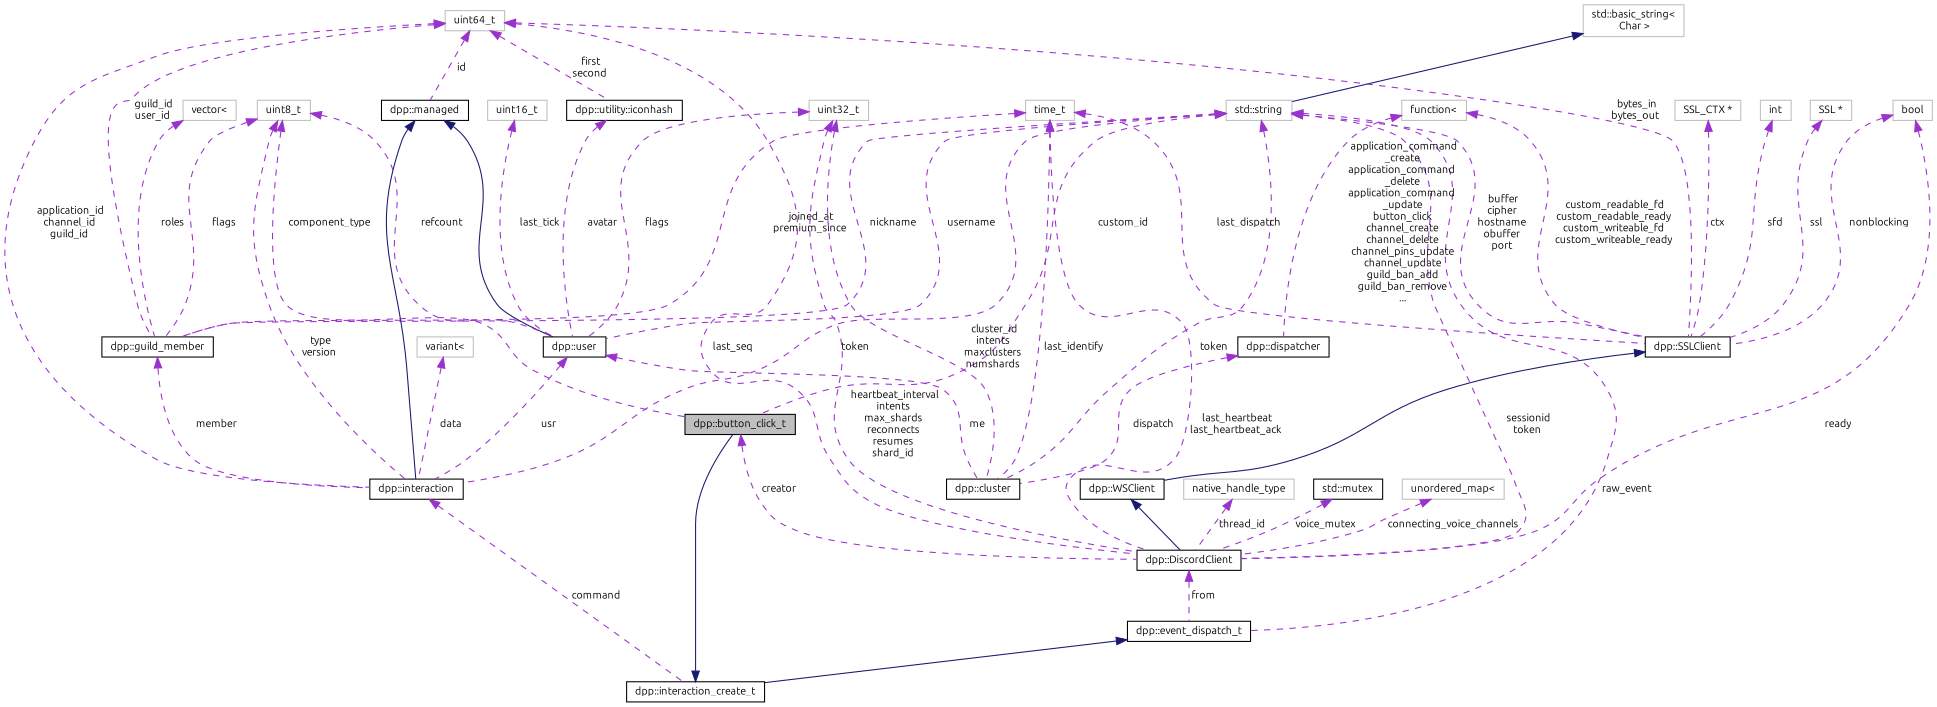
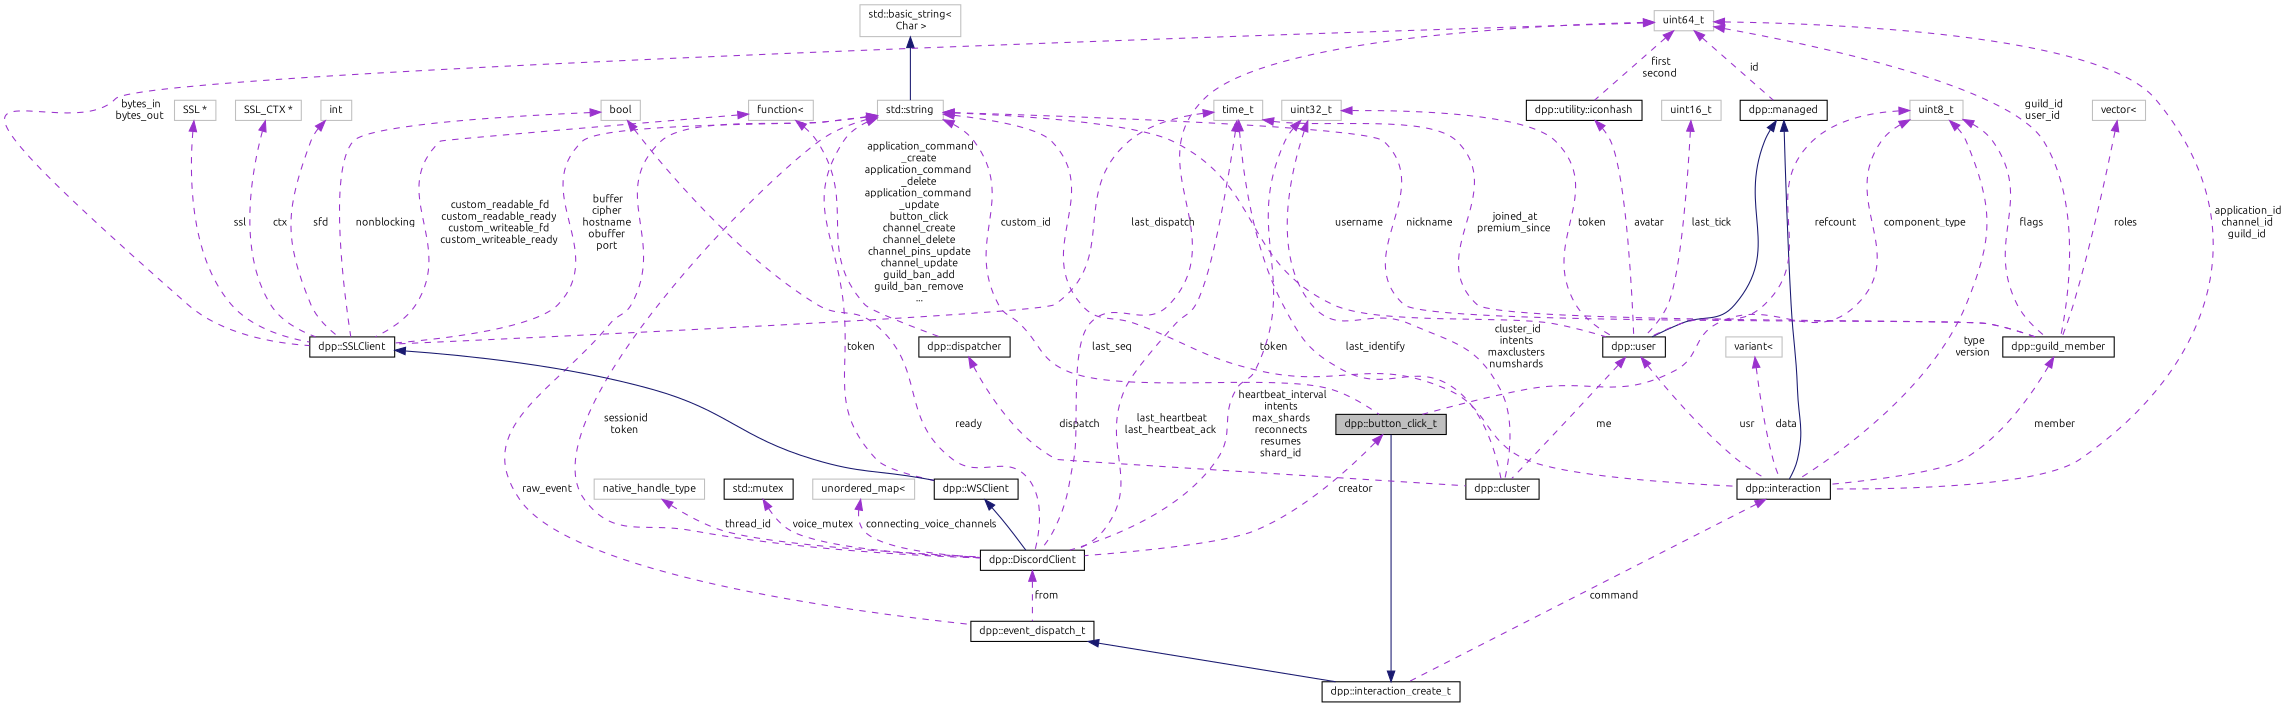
edge "dpp::user" -> "uint32_t": label " flags" -> " token"
edge "dpp::cluster" -> "std::string": now "dpp::WSClient" -> "std::string"
